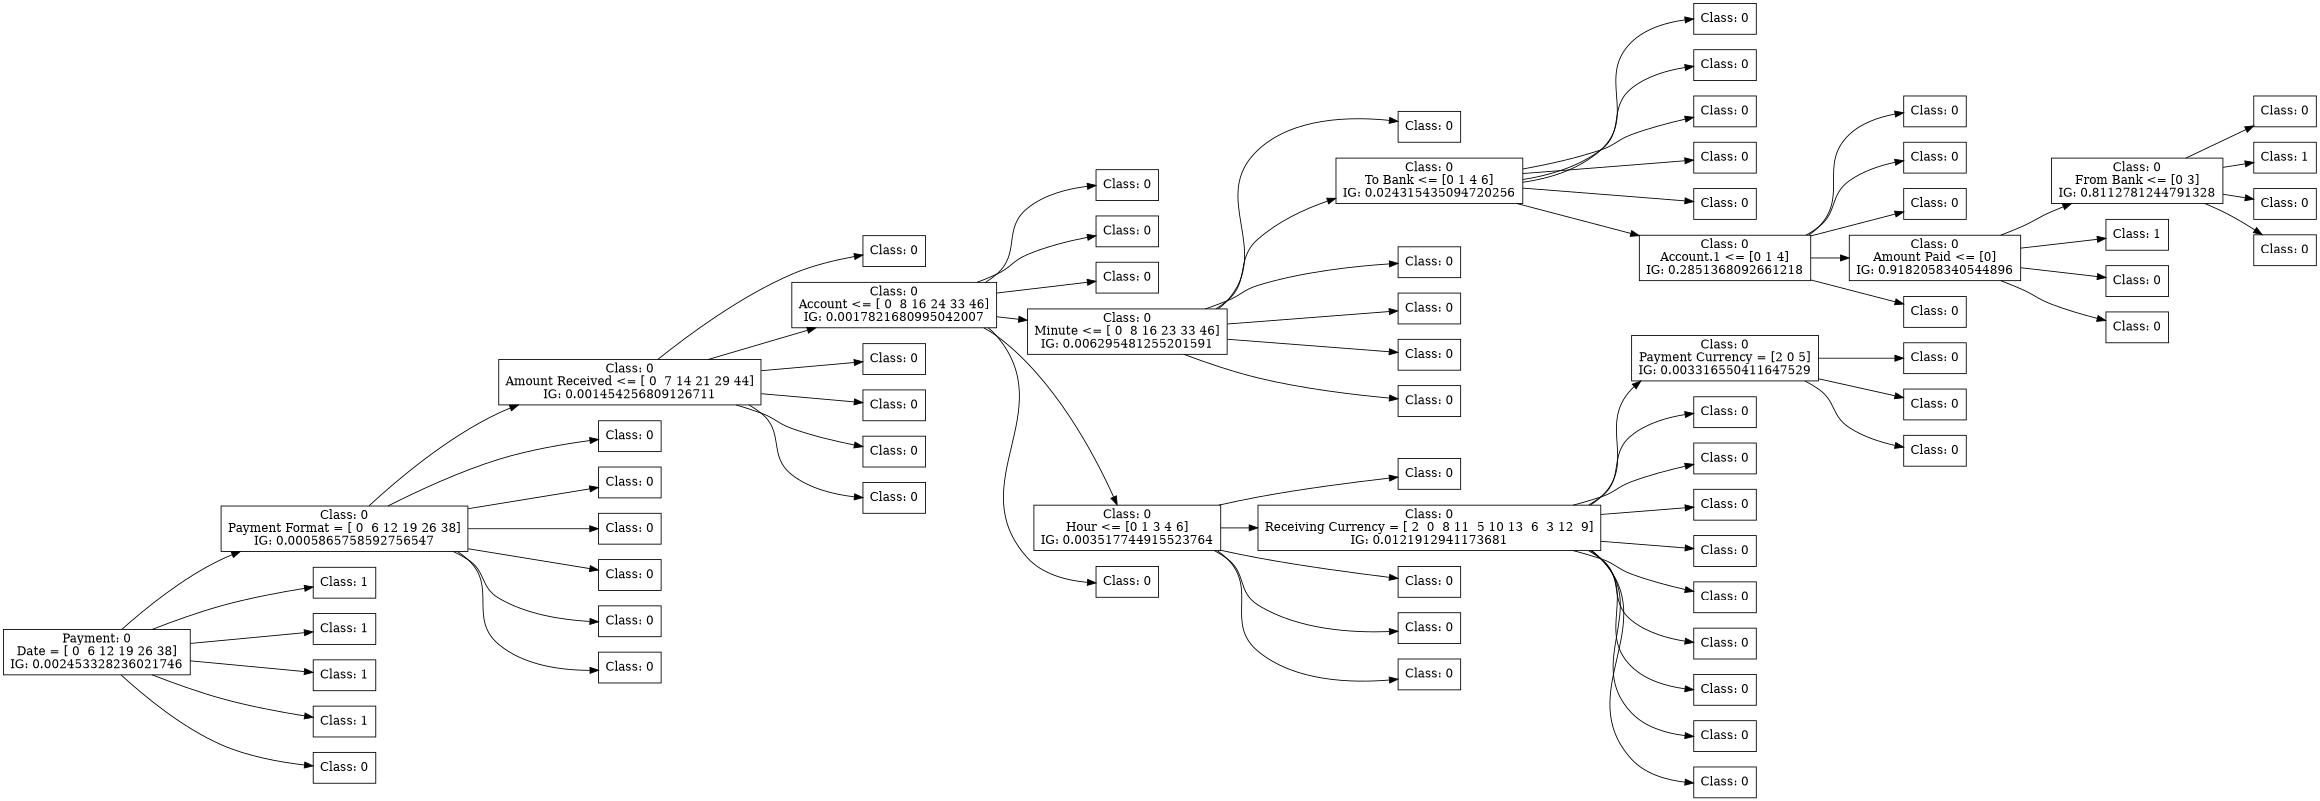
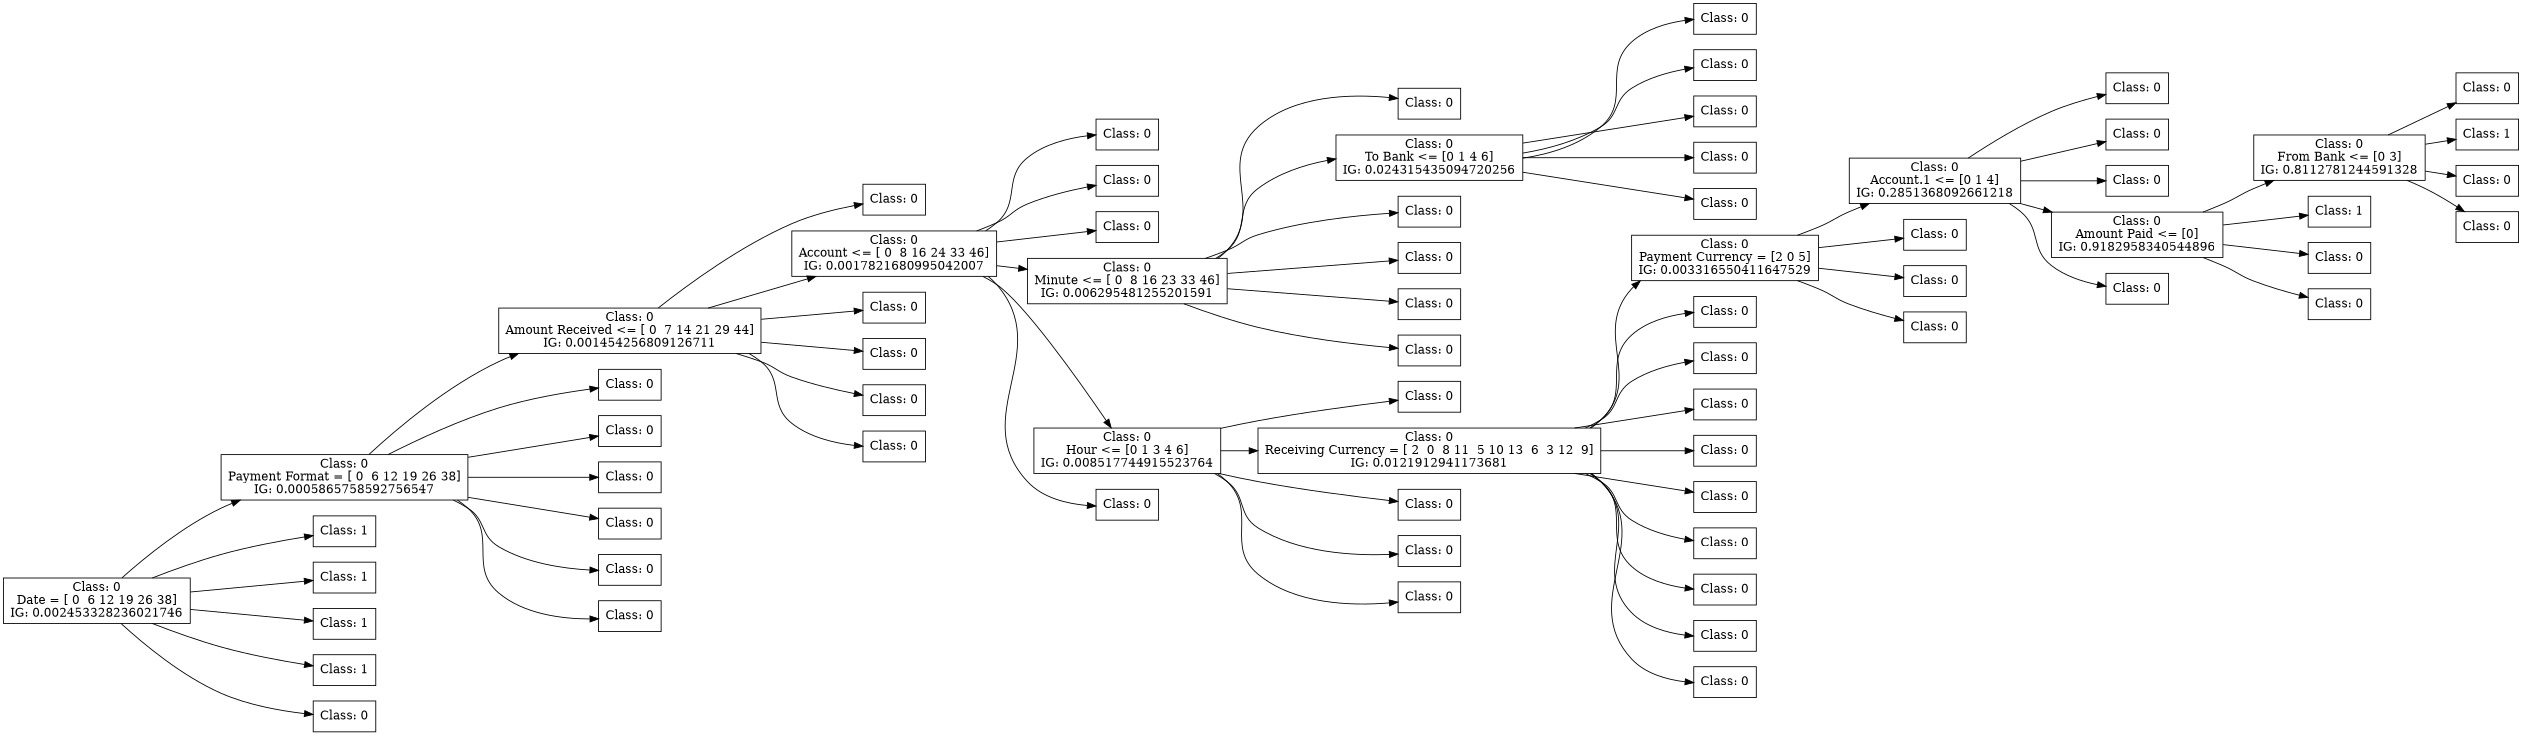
node "Class: 0 From Bank <= [0 3] IG: 0.8112781244791328": label "Class: 0 From Bank <= [0 3] IG: 0.8112781244791328" -> "Class: 0 From Bank <= [0 3] IG: 0.8112781244591328"
edge "Class: 0 To Bank <= [0 1 4 6] IG: 0.024315435094720256" -> "Class: 0 Account.1 <= [0 1 4] IG: 0.2851368092661218": now "Class: 0 Payment Currency = [2 0 5] IG: 0.003316550411647529" -> "Class: 0 Account.1 <= [0 1 4] IG: 0.2851368092661218"
node "Class: 0 Amount Paid <= [0] IG: 0.9182058340544896": label "Class: 0 Amount Paid <= [0] IG: 0.9182058340544896" -> "Class: 0 Amount Paid <= [0] IG: 0.9182958340544896"
node "Class: 0 Hour <= [0 1 3 4 6] IG: 0.003517744915523764": label "Class: 0 Hour <= [0 1 3 4 6] IG: 0.003517744915523764" -> "Class: 0 Hour <= [0 1 3 4 6] IG: 0.008517744915523764"
node "Payment: 0 Date = [ 0  6 12 19 26 38] IG: 0.002453328236021746": label "Payment: 0 Date = [ 0  6 12 19 26 38] IG: 0.002453328236021746" -> "Class: 0 Date = [ 0  6 12 19 26 38] IG: 0.002453328236021746"
